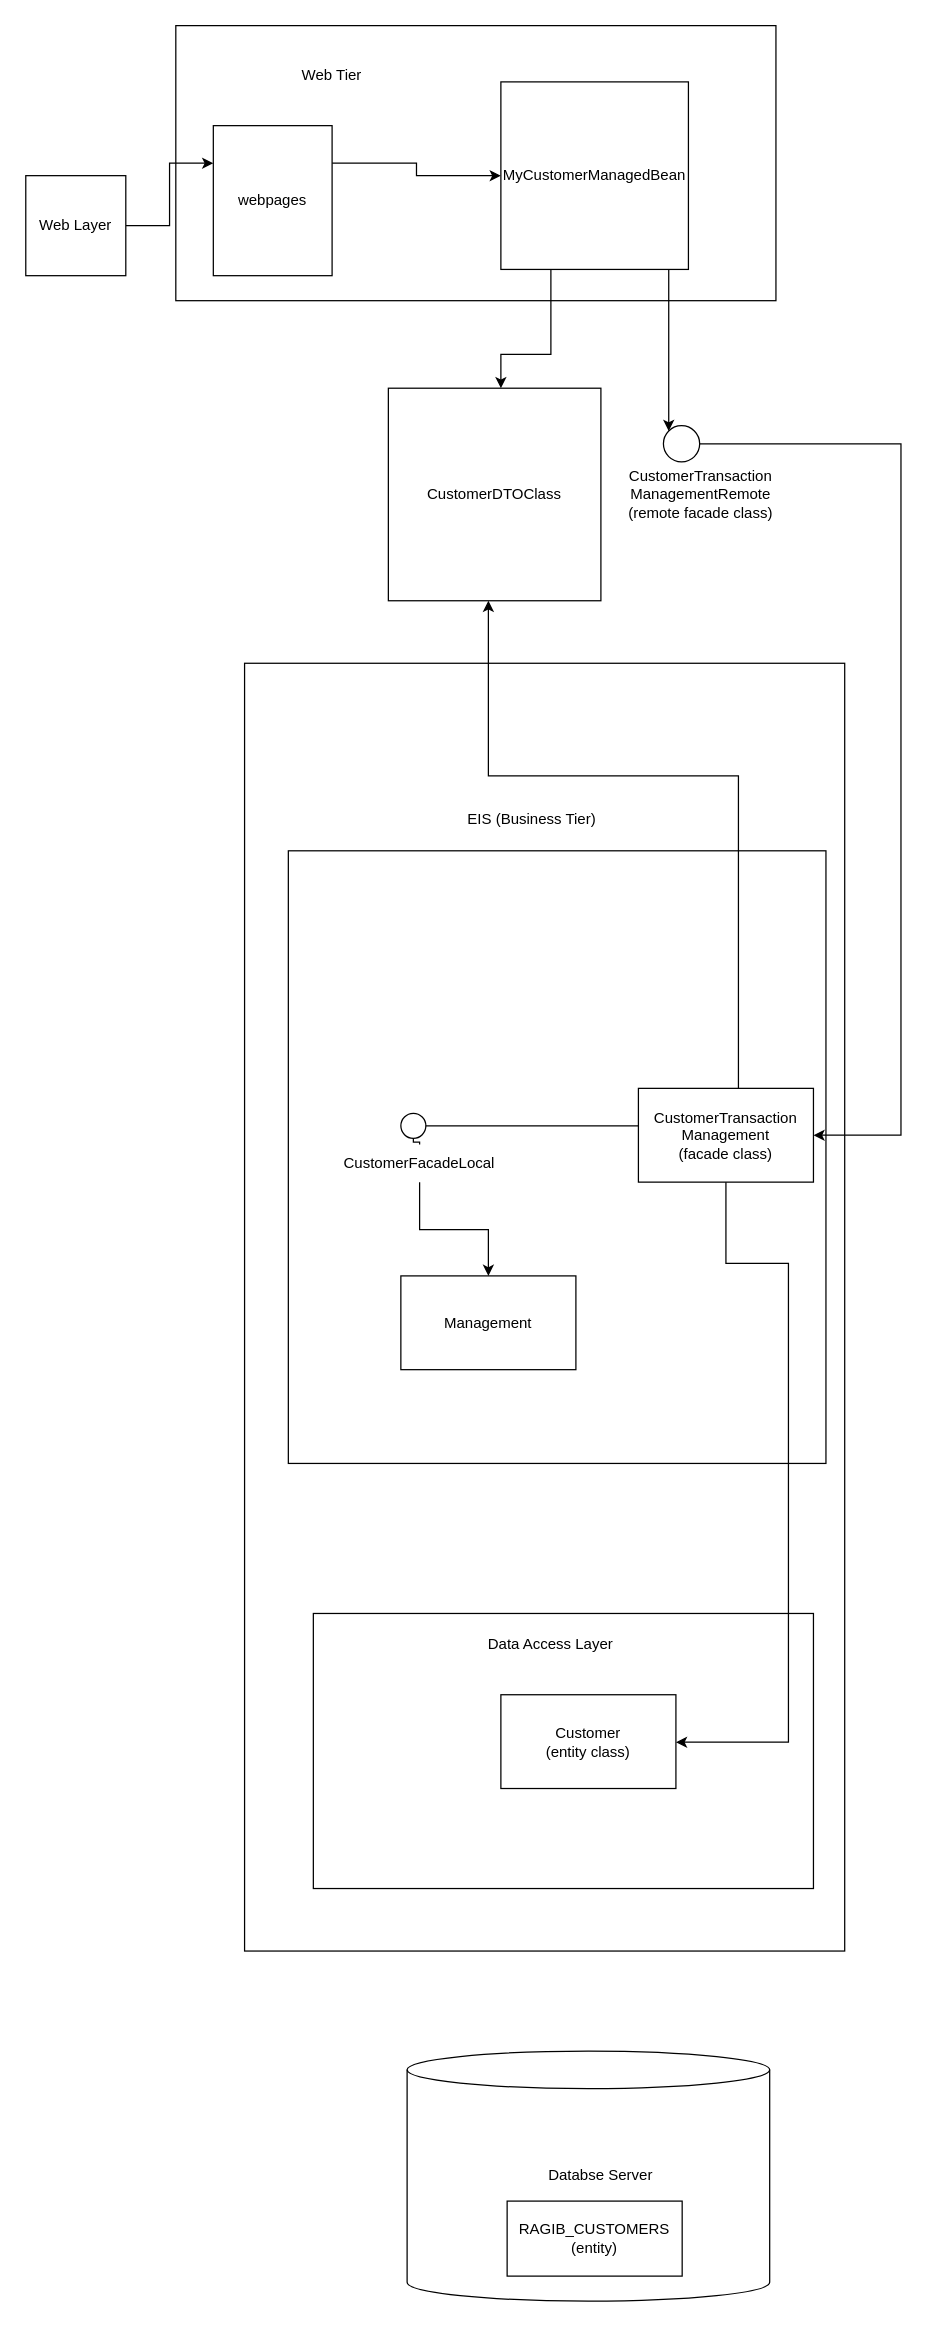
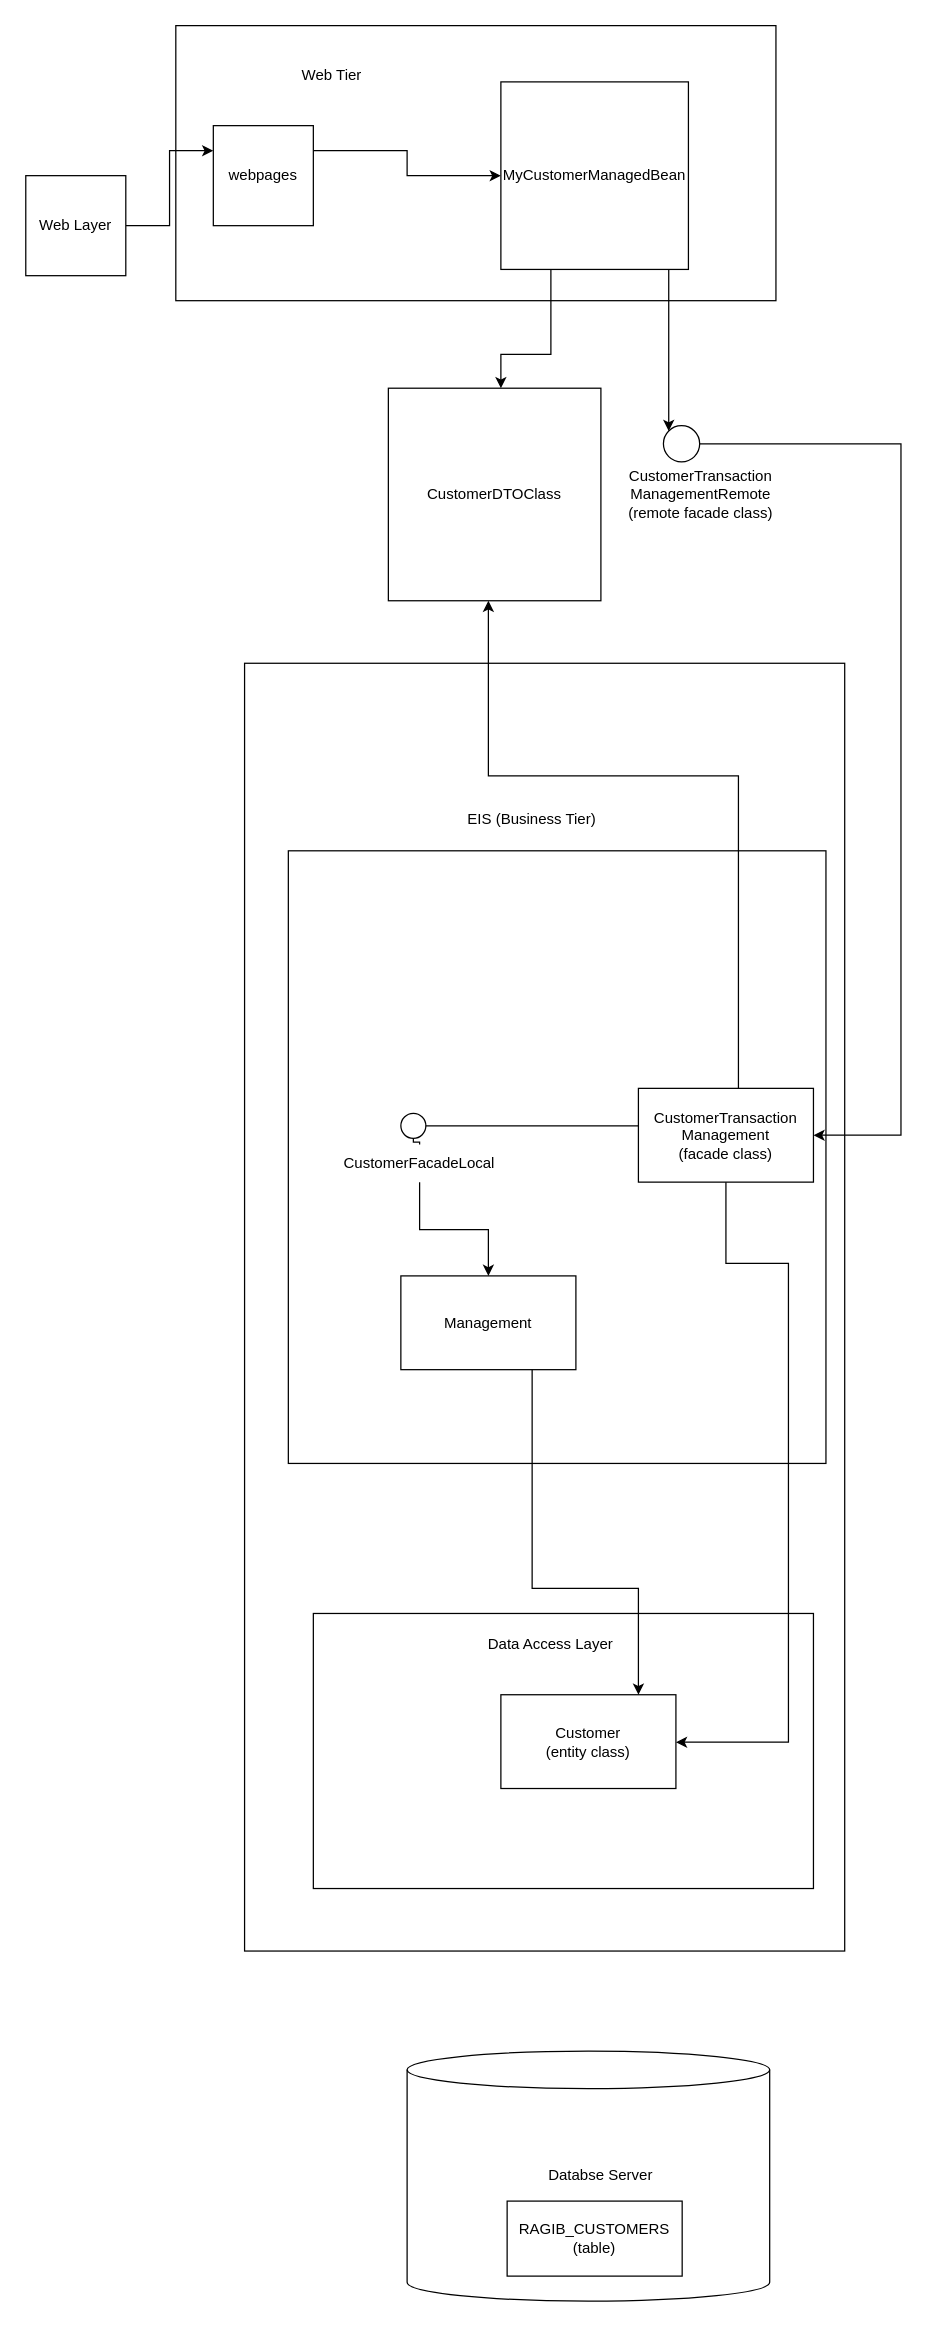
node "webpages": size 119x150 -> 100x100
edge "Management" -> "Customer (entity class)": added
node "RAGIB_CUSTOMERS (entity)": label "RAGIB_CUSTOMERS (entity)" -> "RAGIB_CUSTOMERS (table)"
